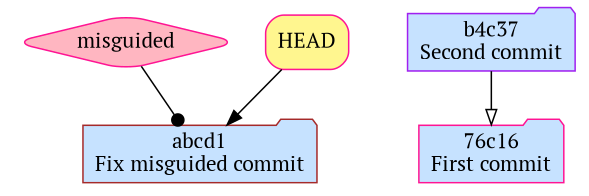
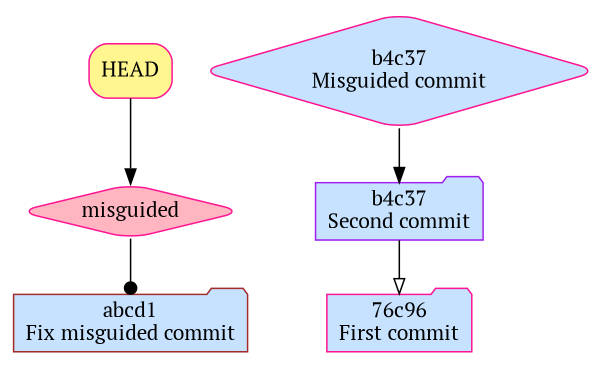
node "b4c37 Misguided commit": added
edge "HEAD" -> "abcd1 Fix misguided commit": now "HEAD" -> "misguided"
node "76c16 First commit": label "76c16 First commit" -> "76c96 First commit"
